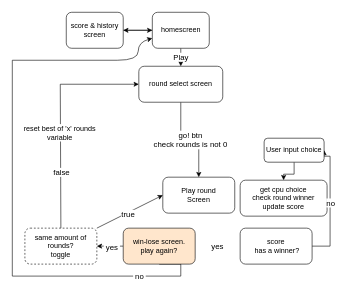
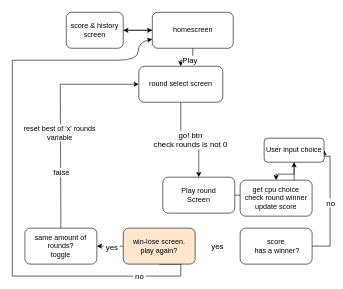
node "homescreen": size 57x36 -> 81x36
edge "Play round Screen" -> "User input choice": added
node "get cpu choice check round winner update score": size 87x36 -> 72x36
edge "same amount of rounds? toggle" -> "Play round Screen": removed, label "true"
node "same amount of rounds? toggle": style dashed -> solid
